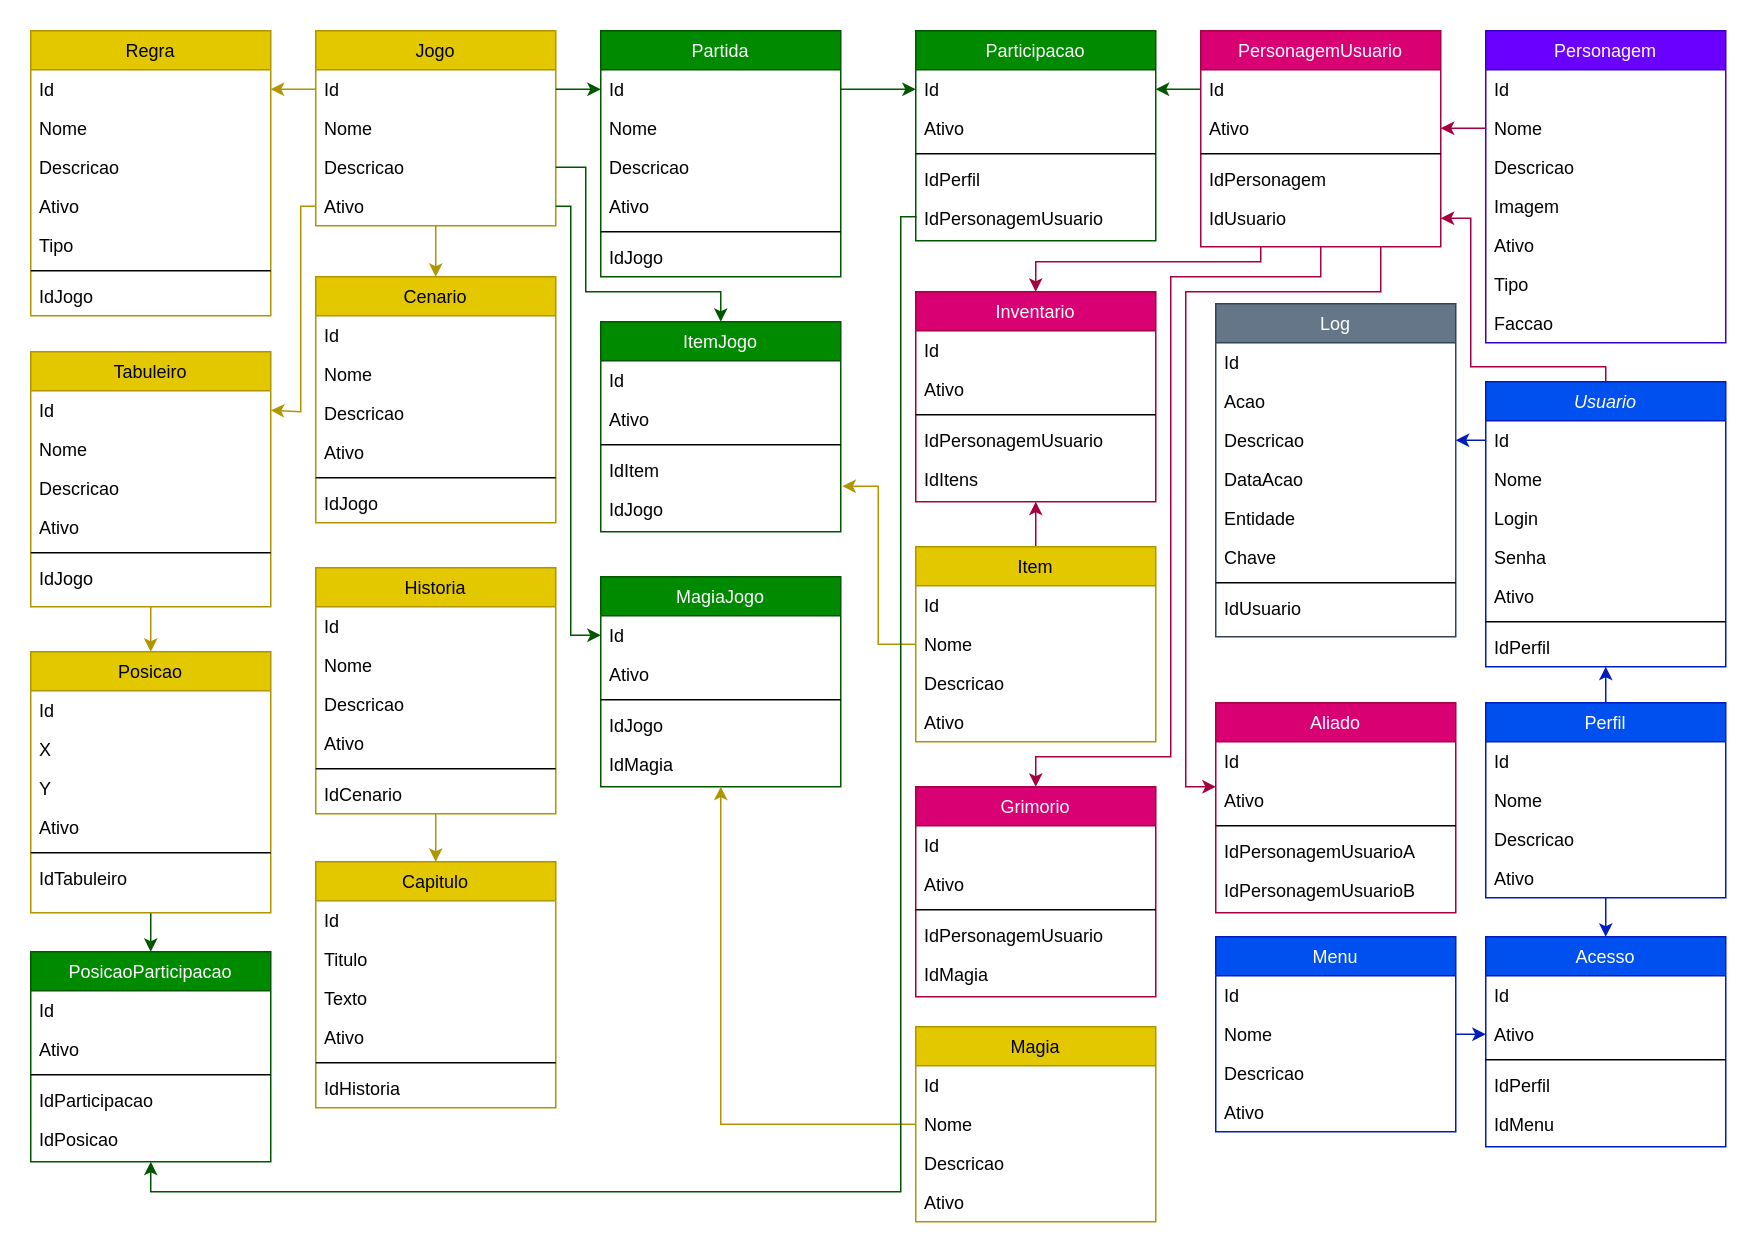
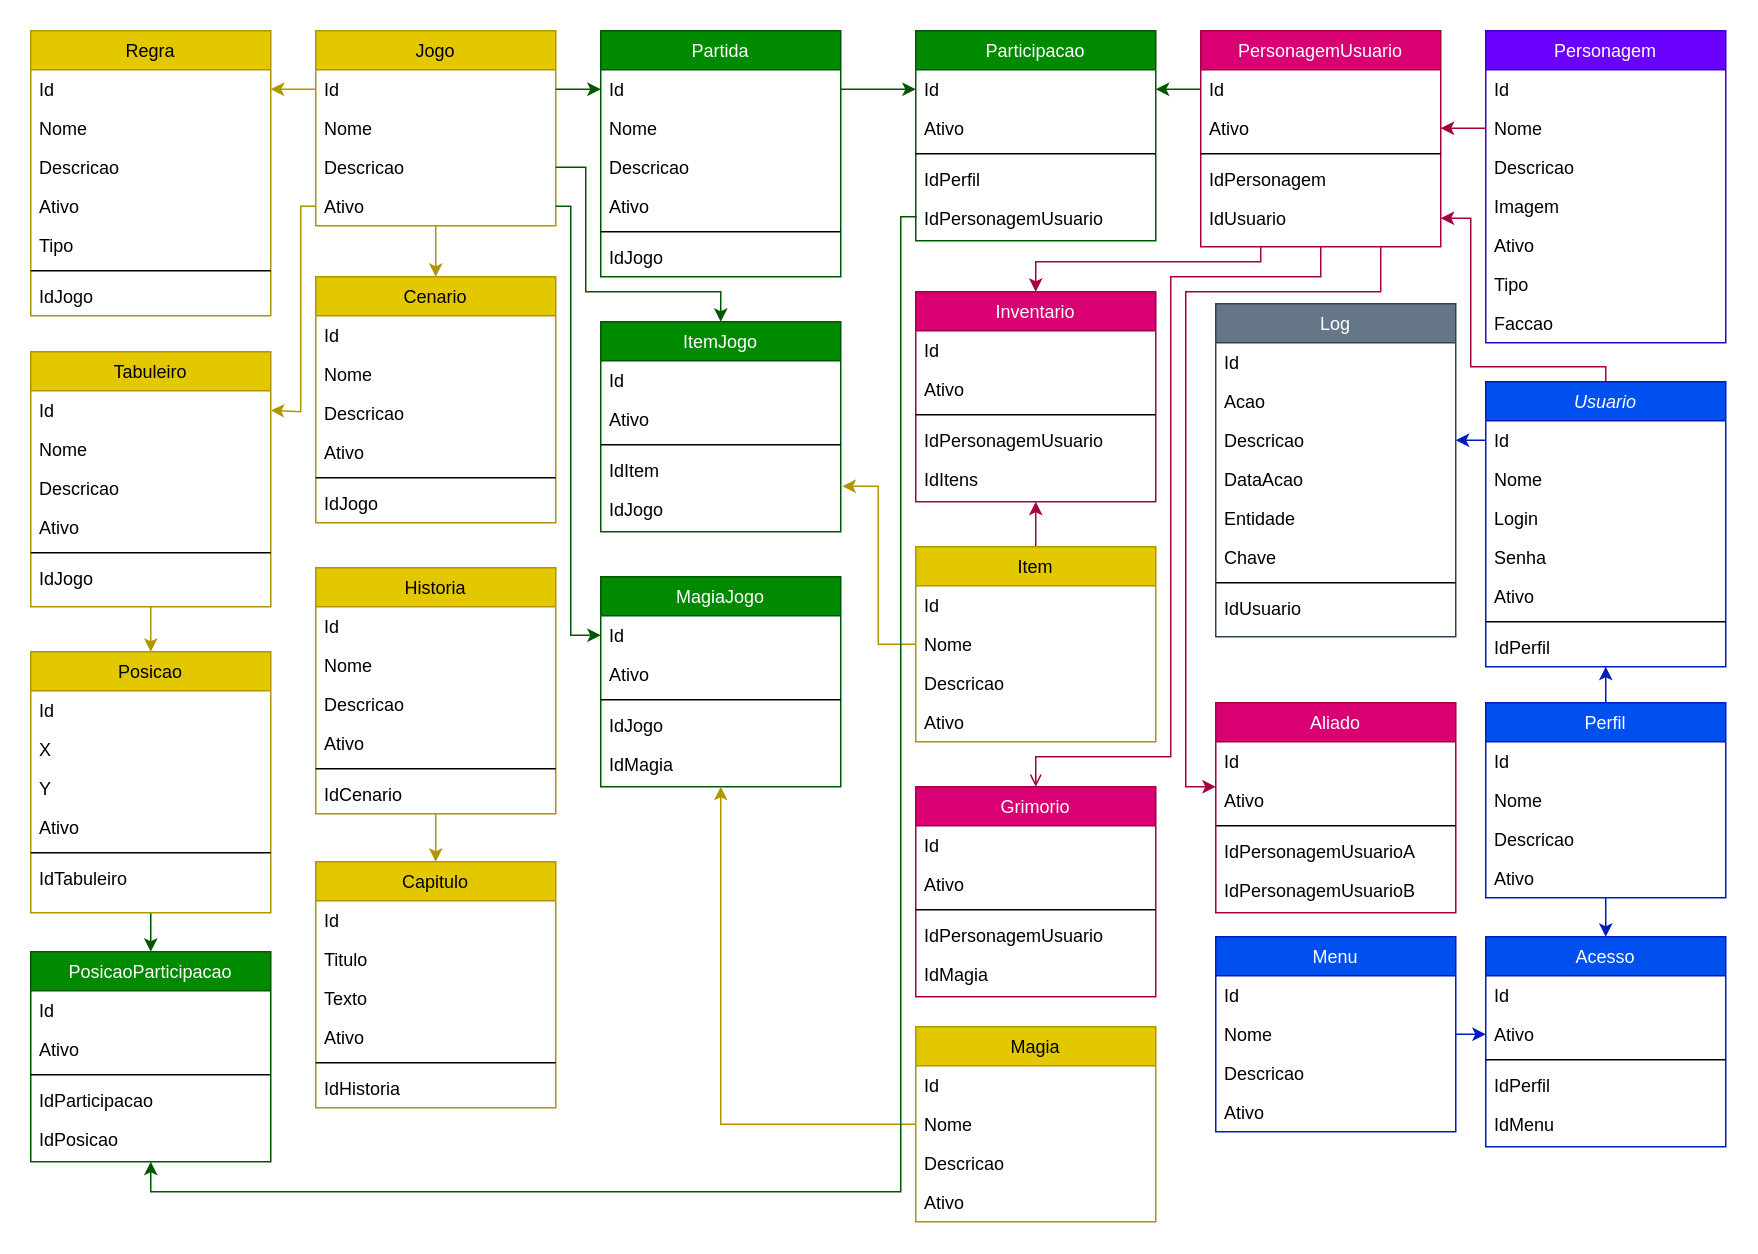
edge "PersonagemUsuario" -> "Grimorio": arrowhead classic -> open
